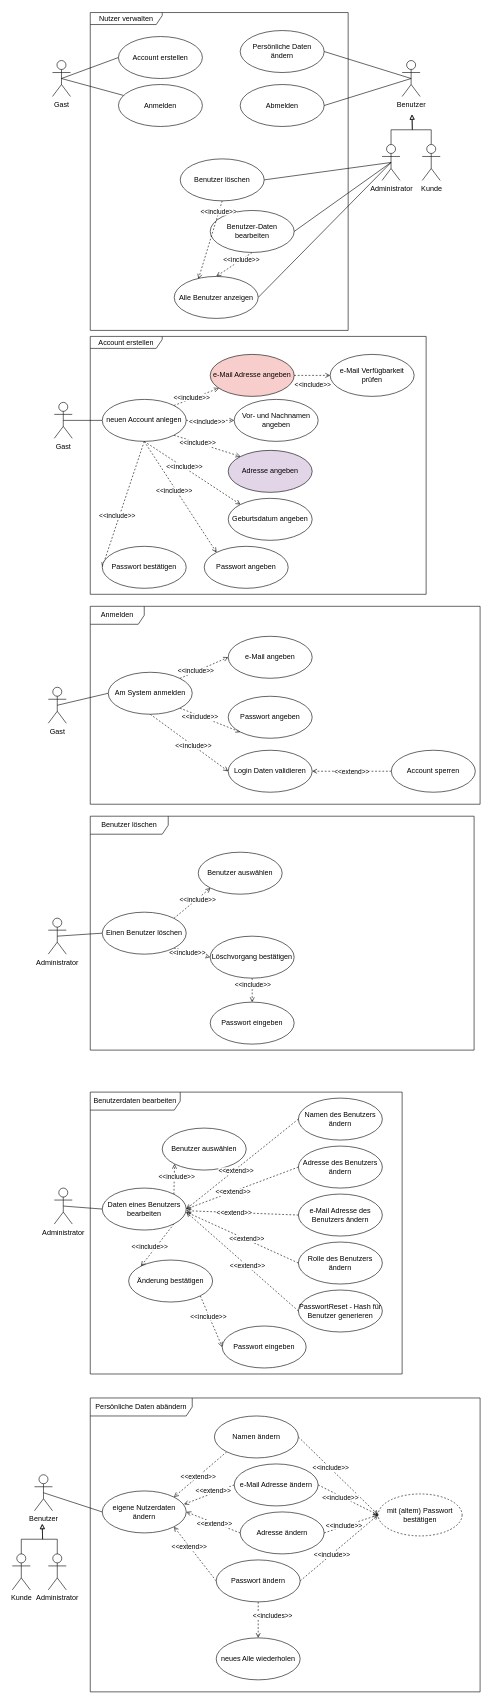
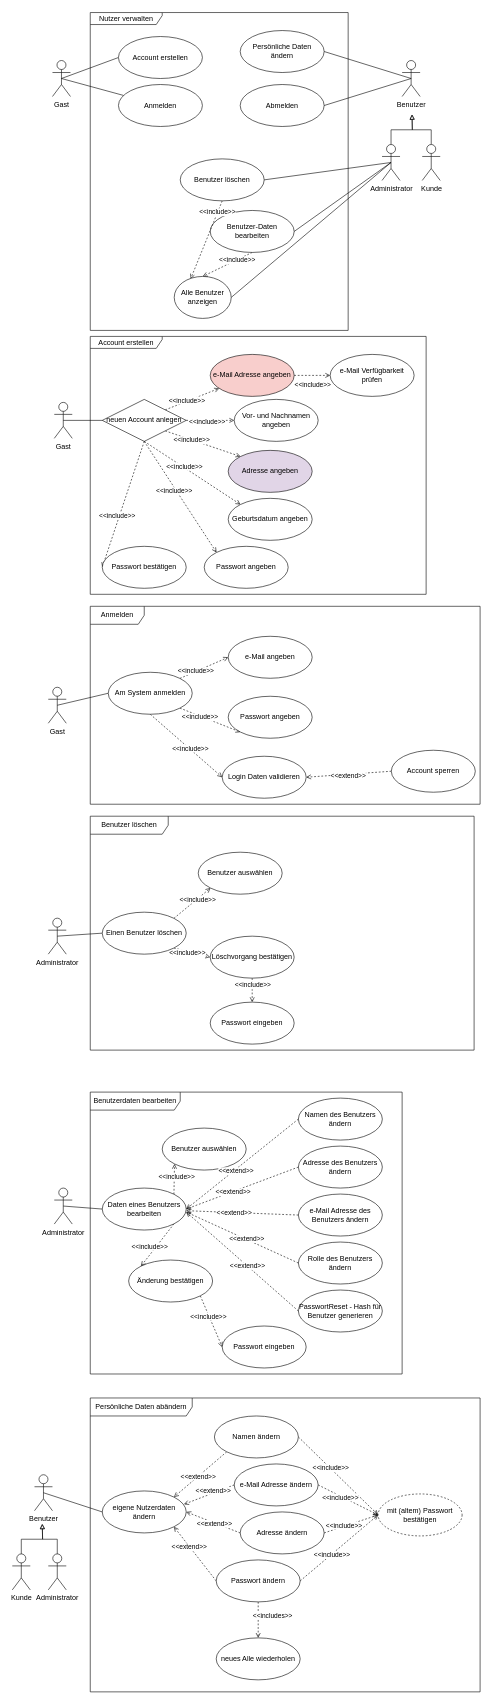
node "Alle Benutzer anzeigen": size 84x42 -> 57x42
node "neuen Account anlegen": shape ellipse -> diamond
node "Login Daten validieren": moved (270, 771) -> (264, 777)
